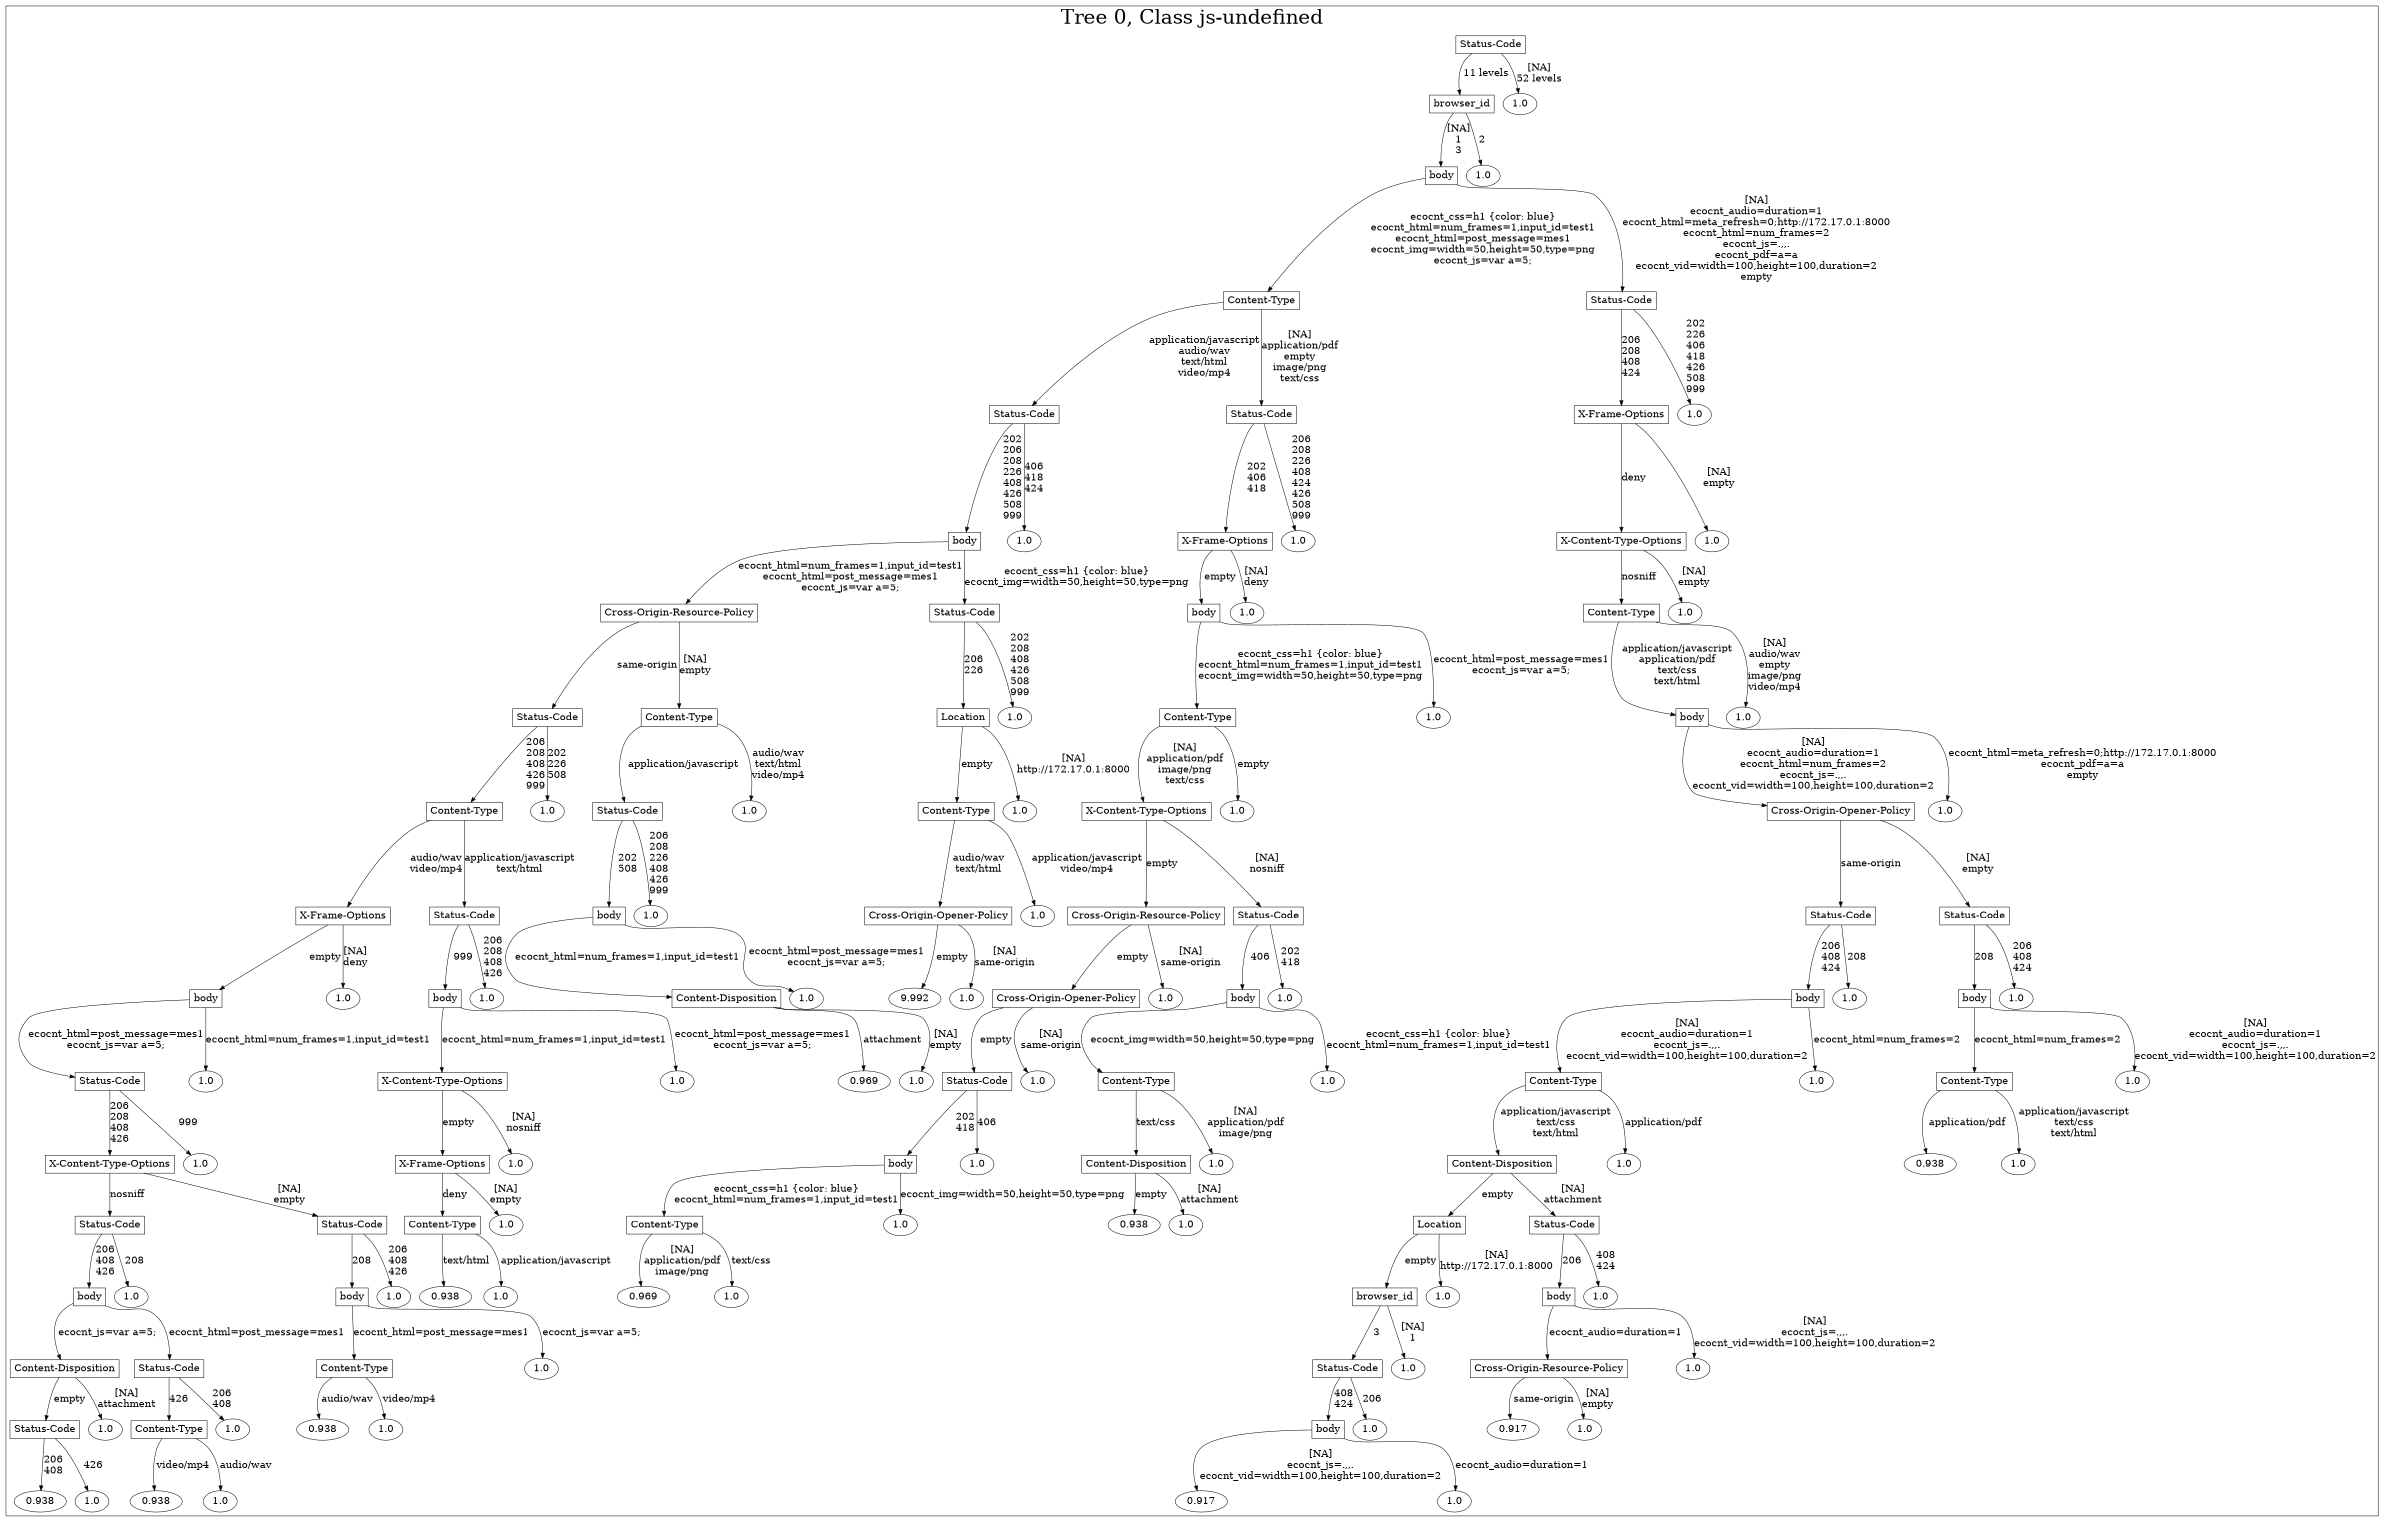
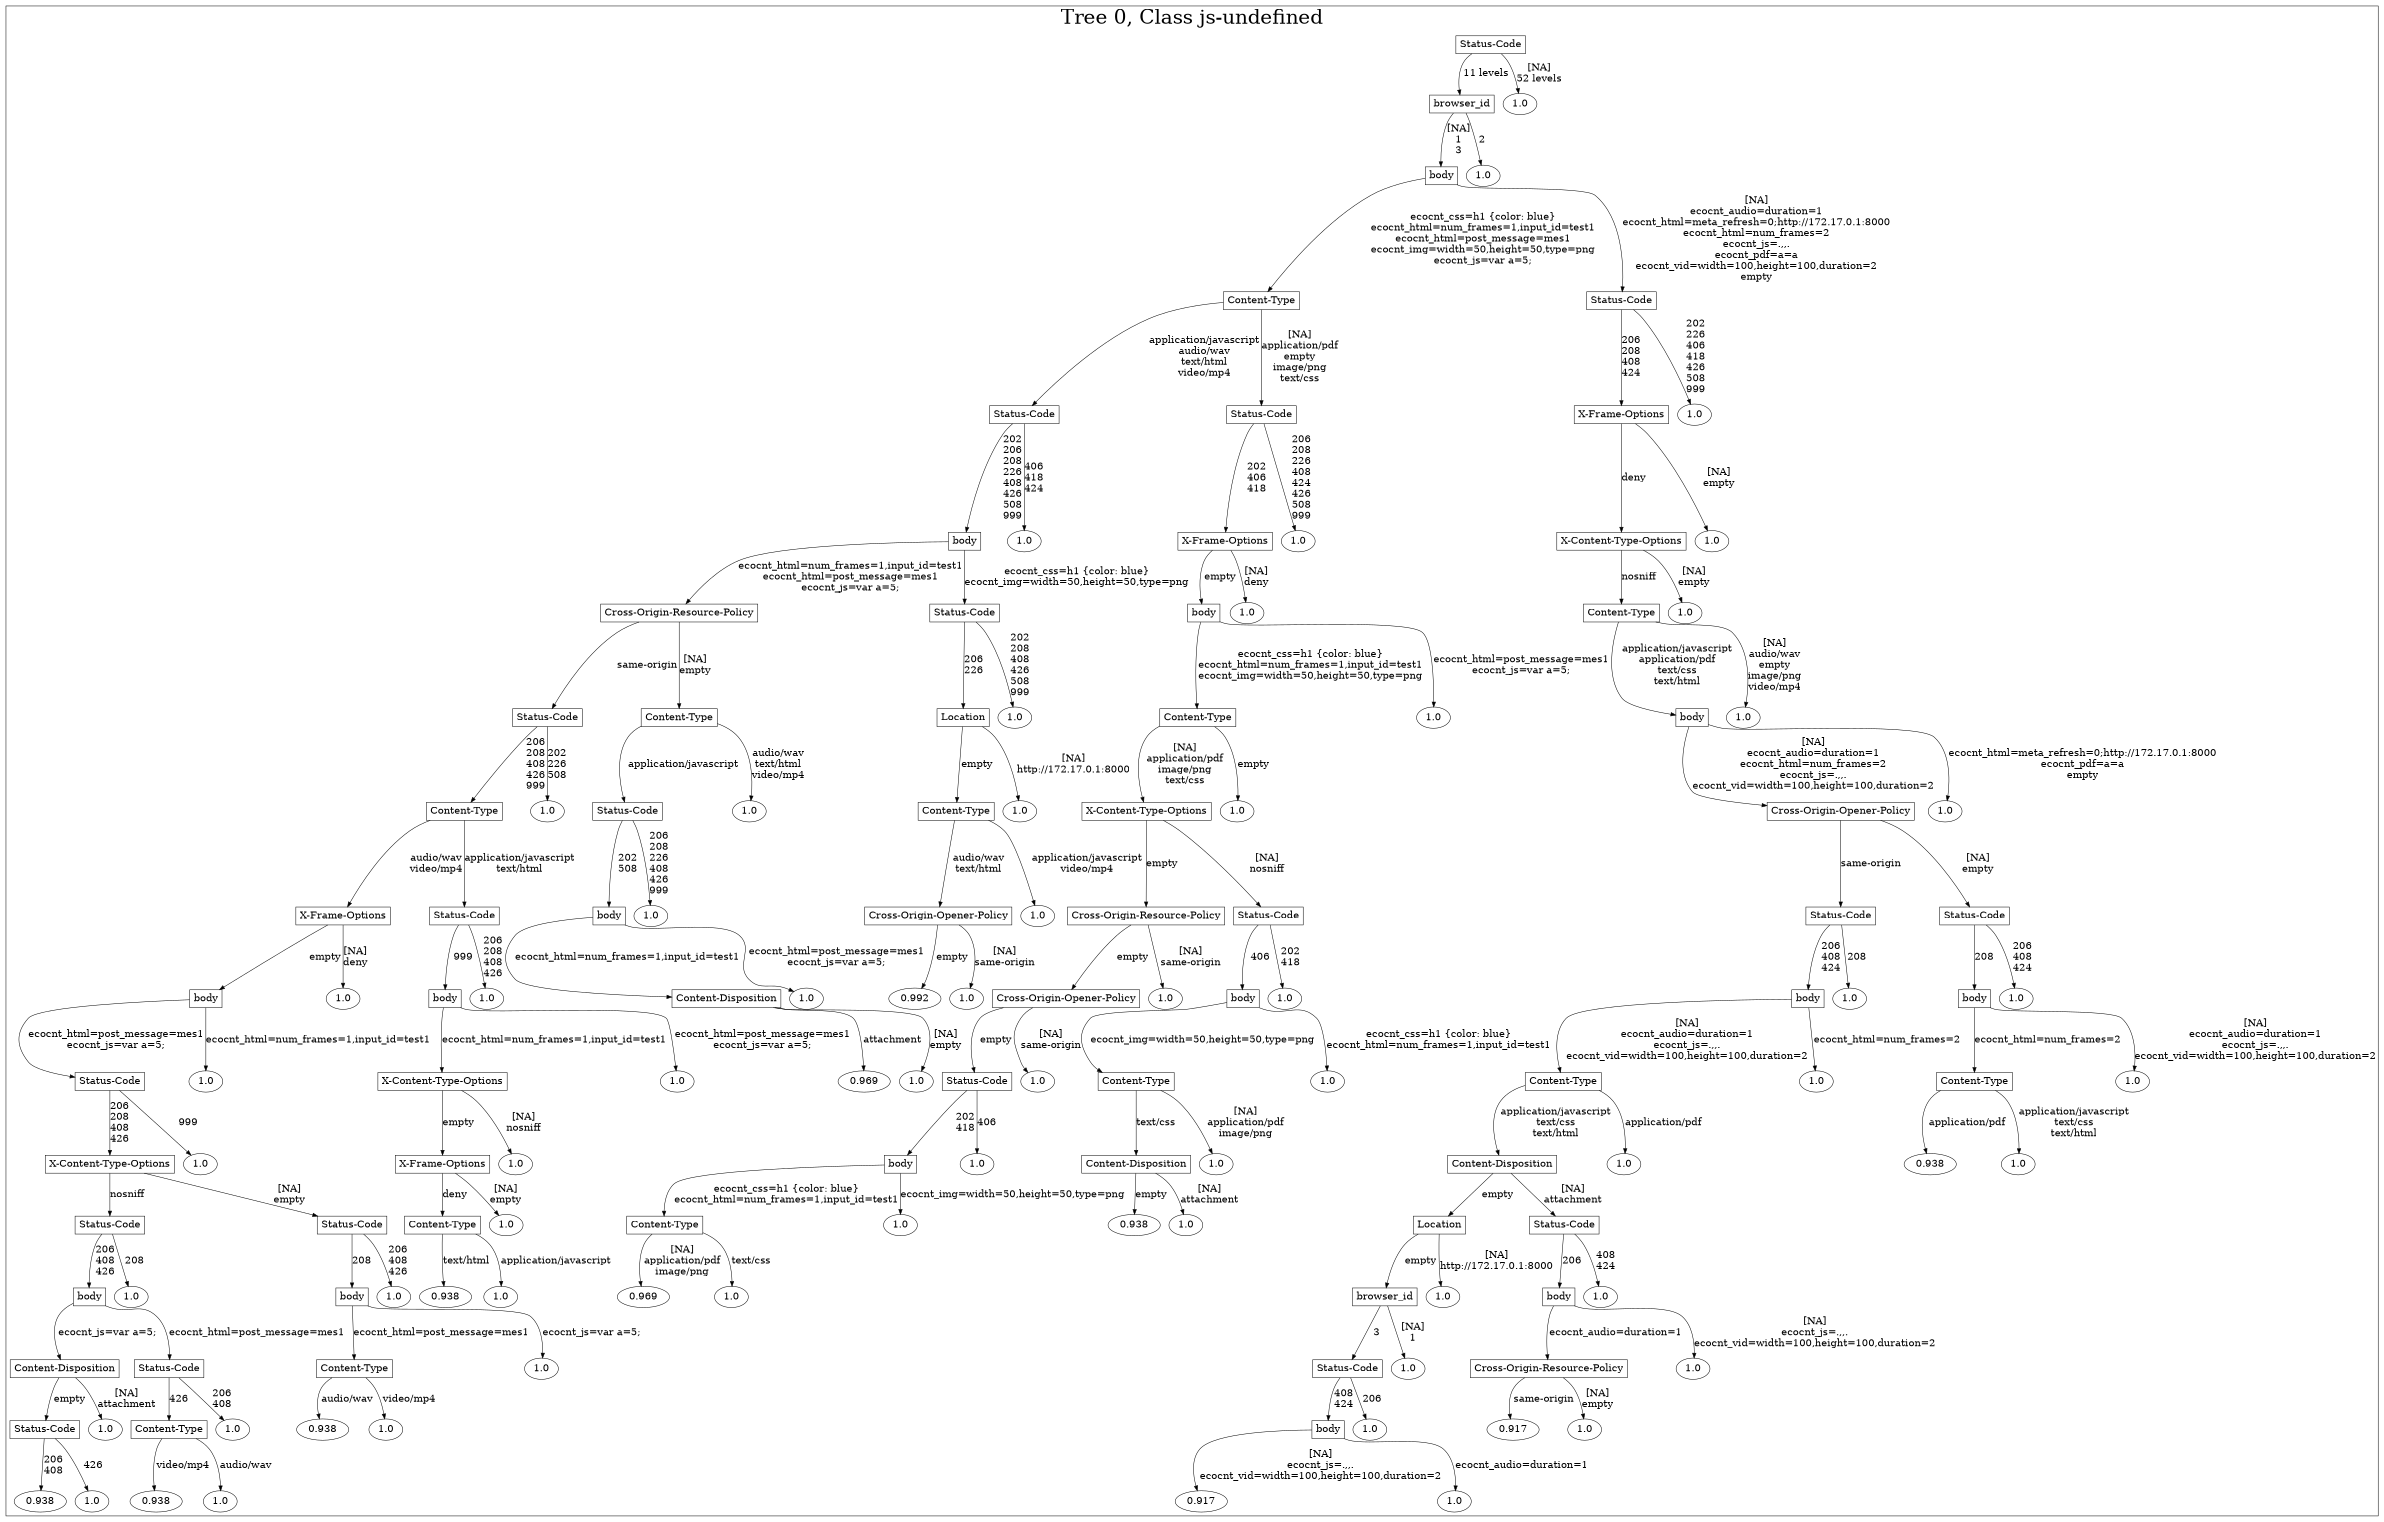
node "9.992": label "9.992" -> "0.992"
